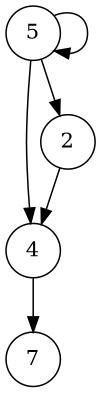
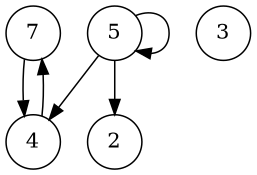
node "3": added
edge "2" -> "4": now "7" -> "4"
